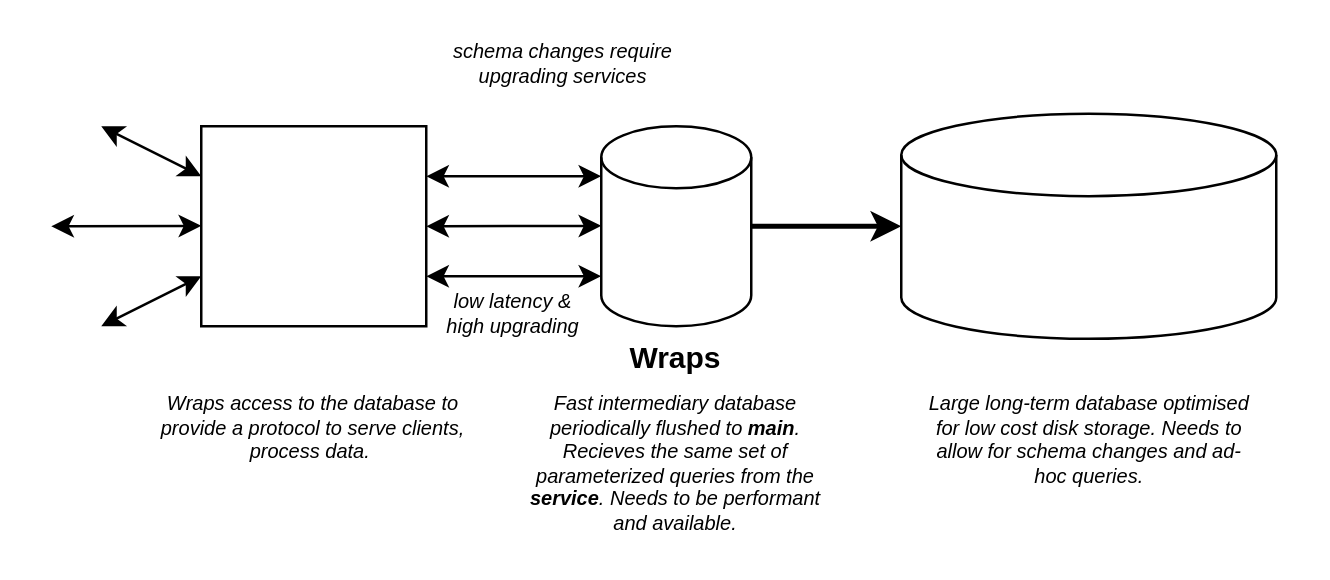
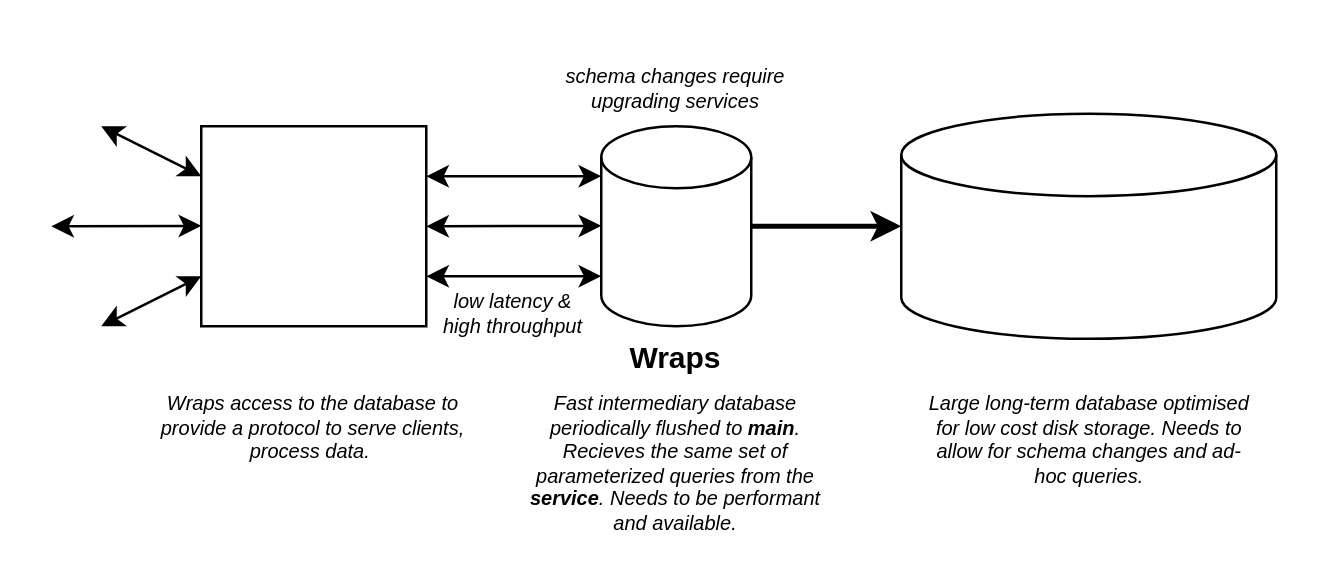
node "schema changes require upgrading services": moved (564, 64) -> (676, 89)
node "low latency & high upgrading": label "low latency & high upgrading" -> "low latency & high throughput"
